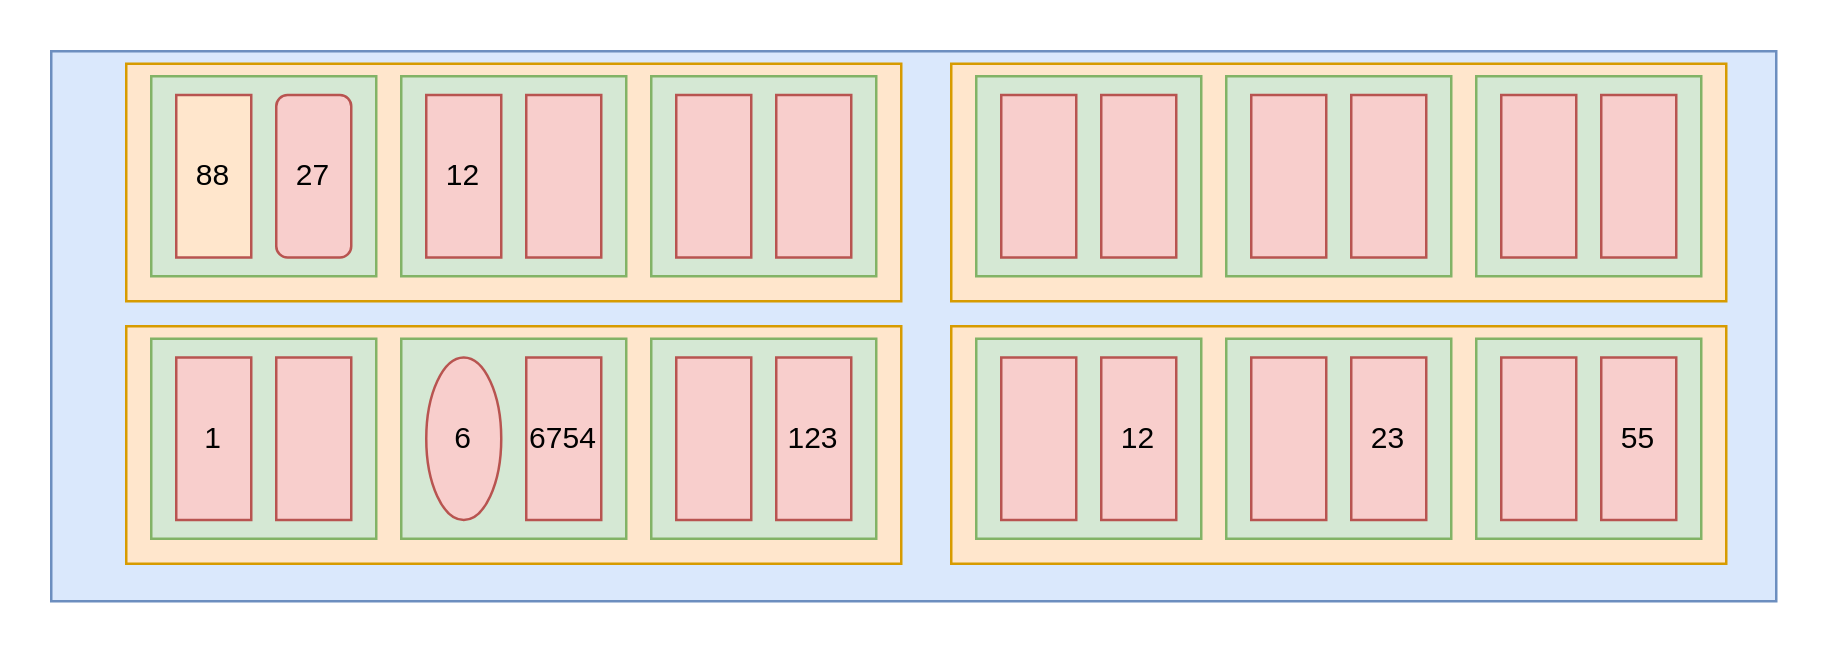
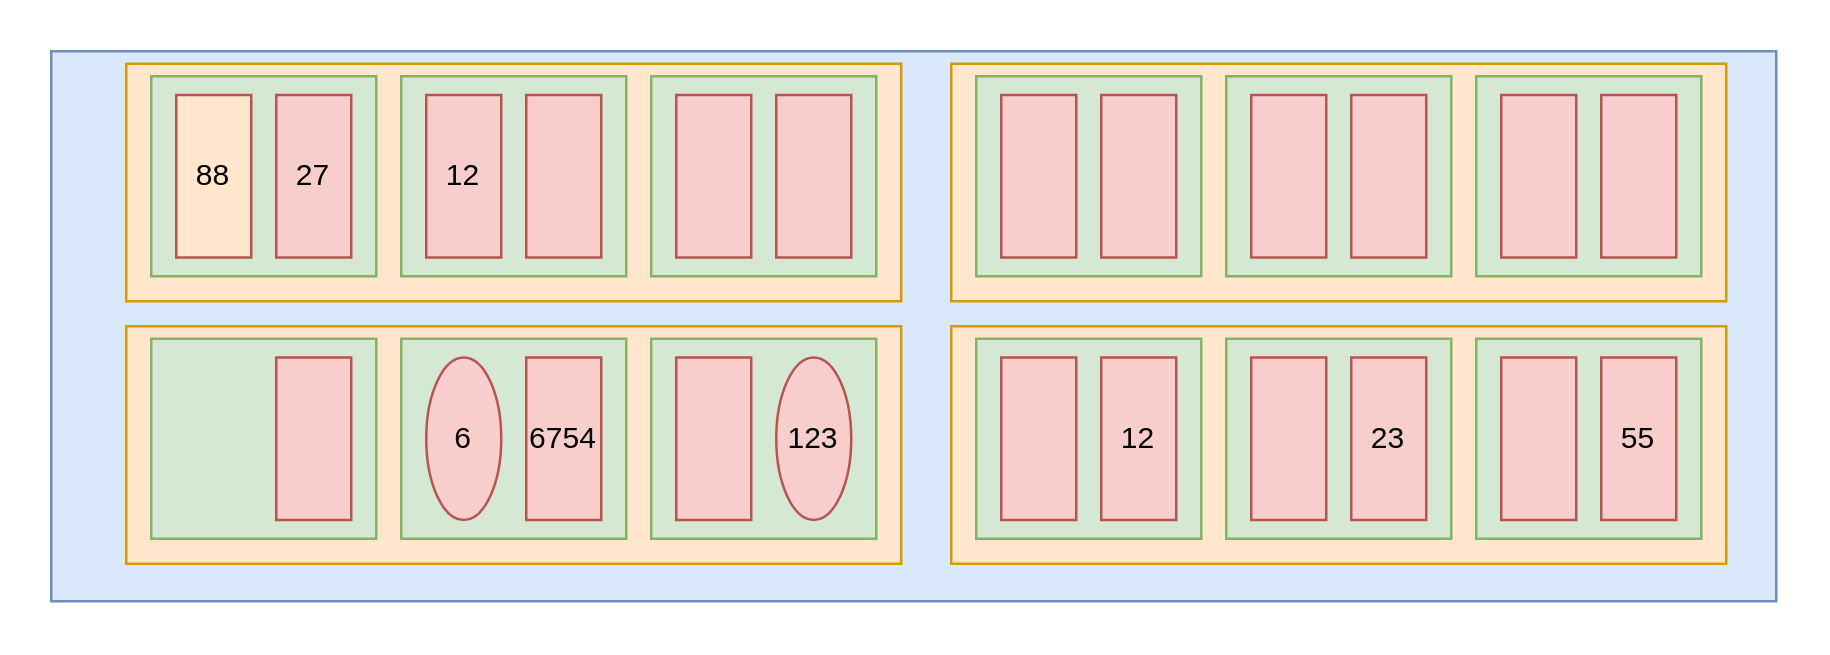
node "27": shape rounded rectangle -> rectangle
node "1": removed
node "123": shape rectangle -> ellipse
